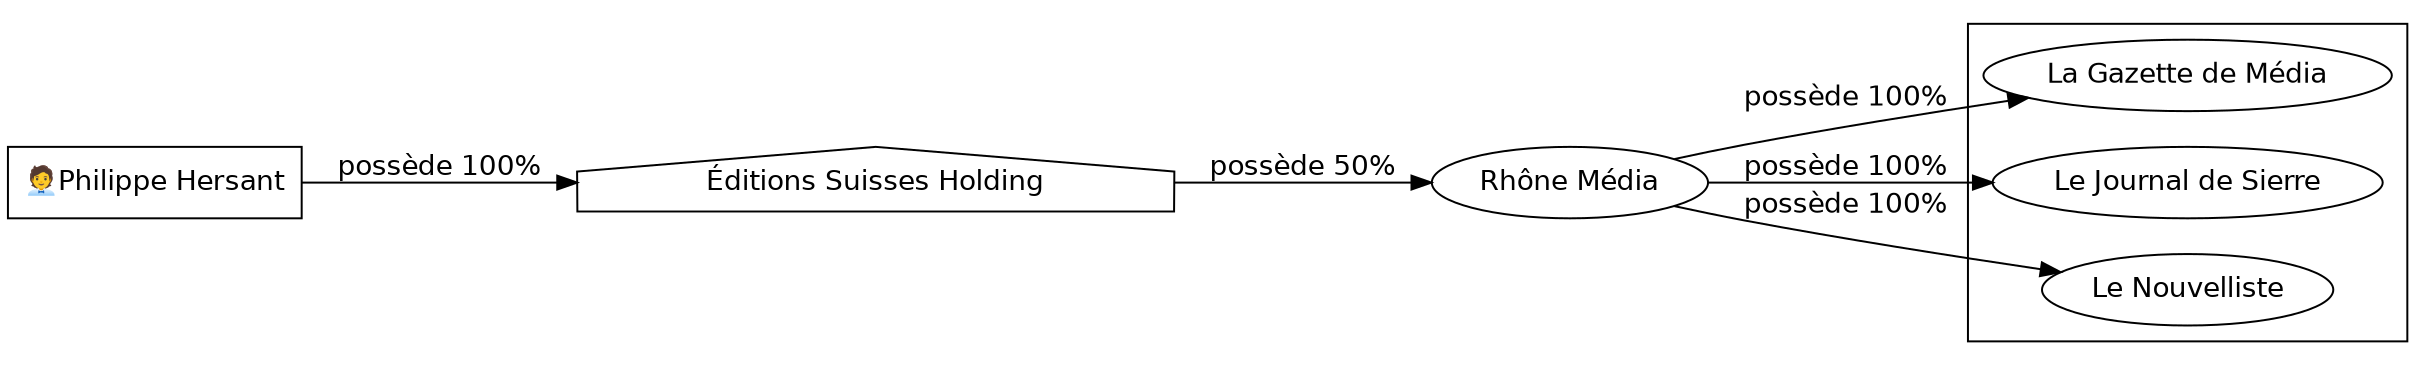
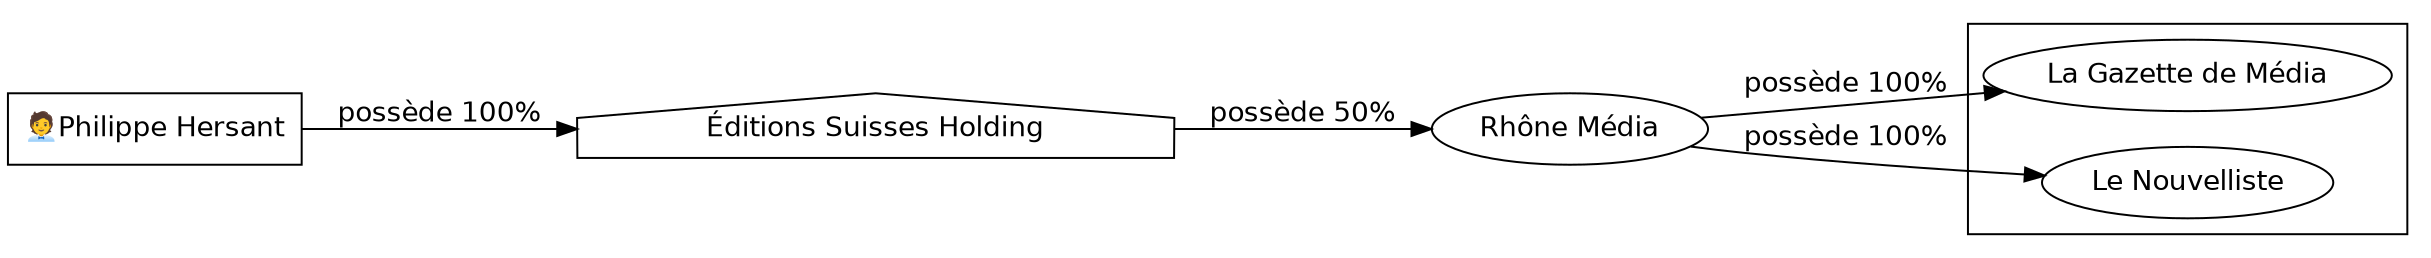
node "Le Journal de Sierre": removed
